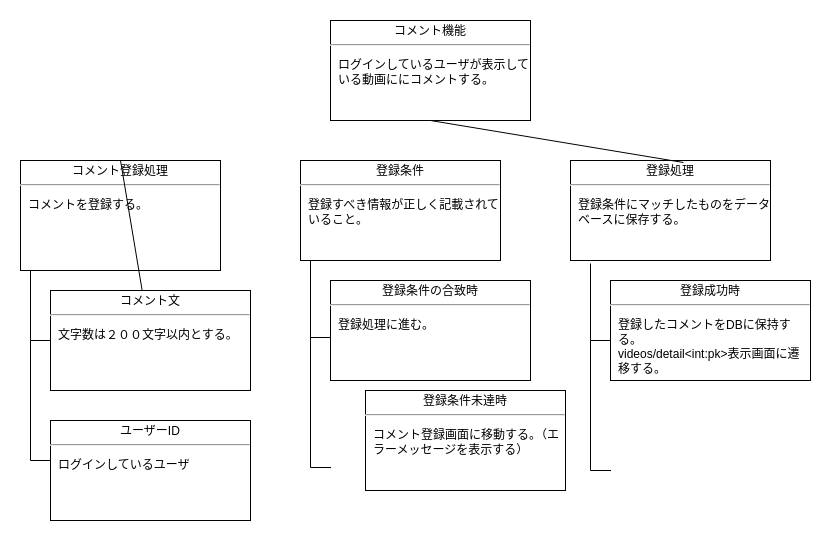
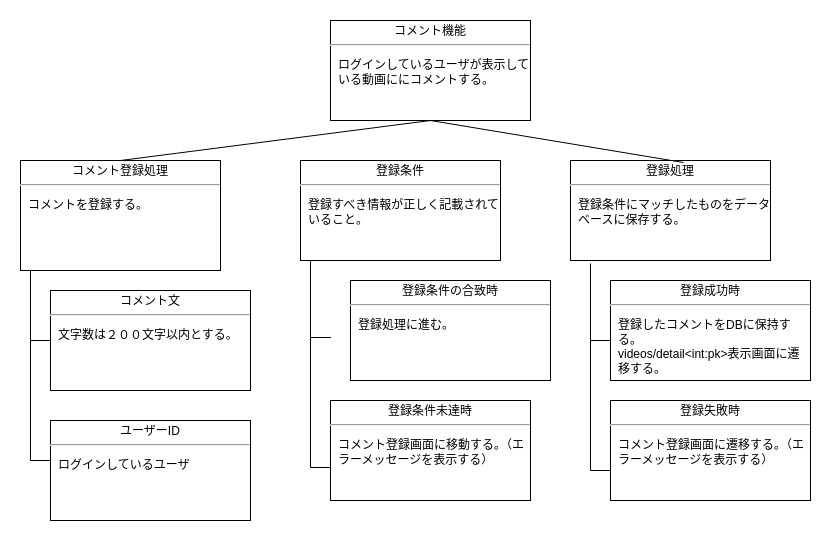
edge "コメント登録処理 コメントを登録する。" -- "コメント文 文字数は２００文字以内とする。": now "コメント登録処理 コメントを登録する。" -- "コメント機能 ログインしているユーザが表示している動画ににコメントする。"
node "登録条件の合致時 登録処理に進む。": moved (431, 331) -> (451, 331)
node "登録条件未達時 コメント登録画面に移動する。（エラーメッセージを表示する）": moved (466, 441) -> (431, 451)
node "登録失敗時 コメント登録画面に遷移する。（エラーメッセージを表示する）": added
